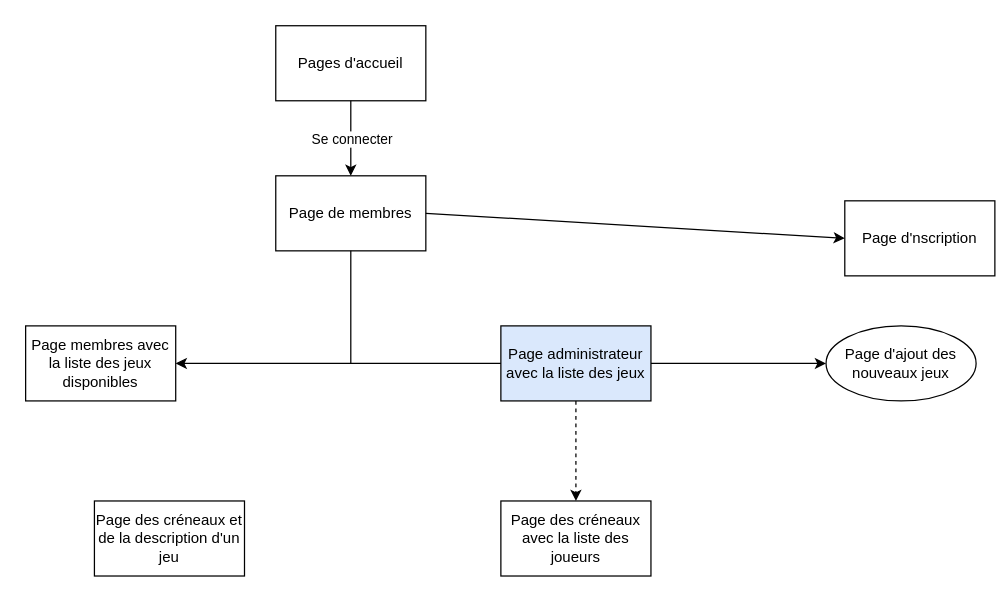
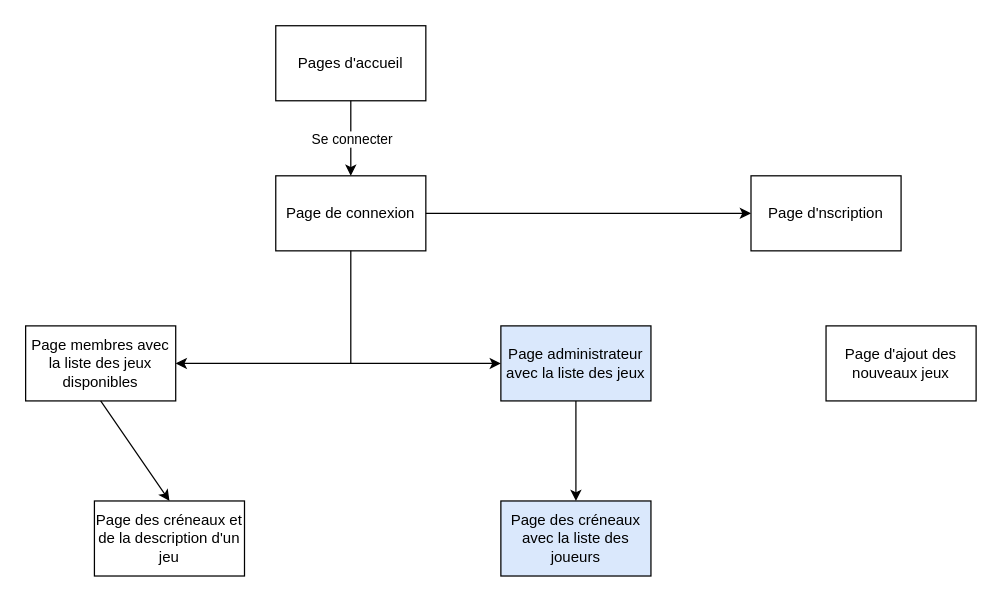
node "Page de membres": label "Page de membres" -> "Page de connexion"
node "Page d'nscription": moved (919, 238) -> (826, 213)
edge "Page administrateur avec la liste des jeux" -> "Page membres avec la liste des jeux disponibles": arrowhead none -> classic
edge "Page administrateur avec la liste des jeux" -> "Page d'ajout des nouveaux jeux": removed
node "Page d'ajout des nouveaux jeux": shape ellipse -> rectangle
edge "Page membres avec la liste des jeux disponibles" -> "Page des créneaux et de la description d'un jeu": added
edge "Page administrateur avec la liste des jeux" -> "Page des créneaux avec la liste des joueurs": style dashed -> solid
node "Page des créneaux avec la liste des joueurs": fillcolor #ffffff -> #dae8fc
